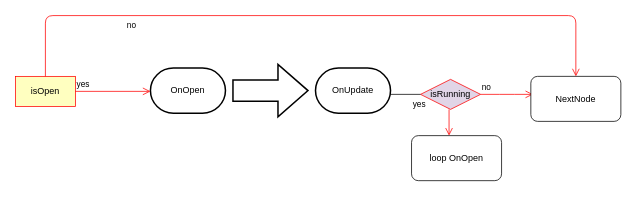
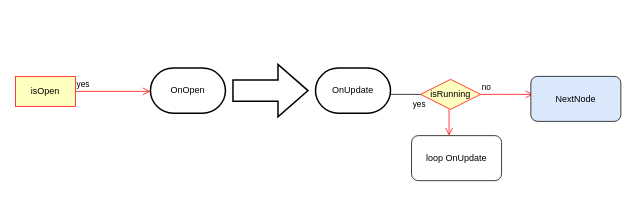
edge "isOpen" -> "NextNode": removed, label "no"
node "isRunning": fillcolor #e1d5e7 -> #ffffc0
node "NextNode": fillcolor #ffffff -> #dae8fc
node "loop OnOpen": label "loop OnOpen" -> "loop OnUpdate"
